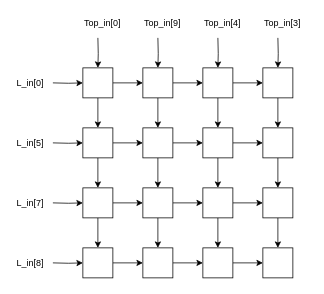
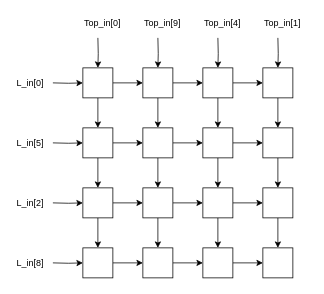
node "Top_in[3]": label "Top_in[3]" -> "Top_in[1]"
node "L_in[7]": label "L_in[7]" -> "L_in[2]"
